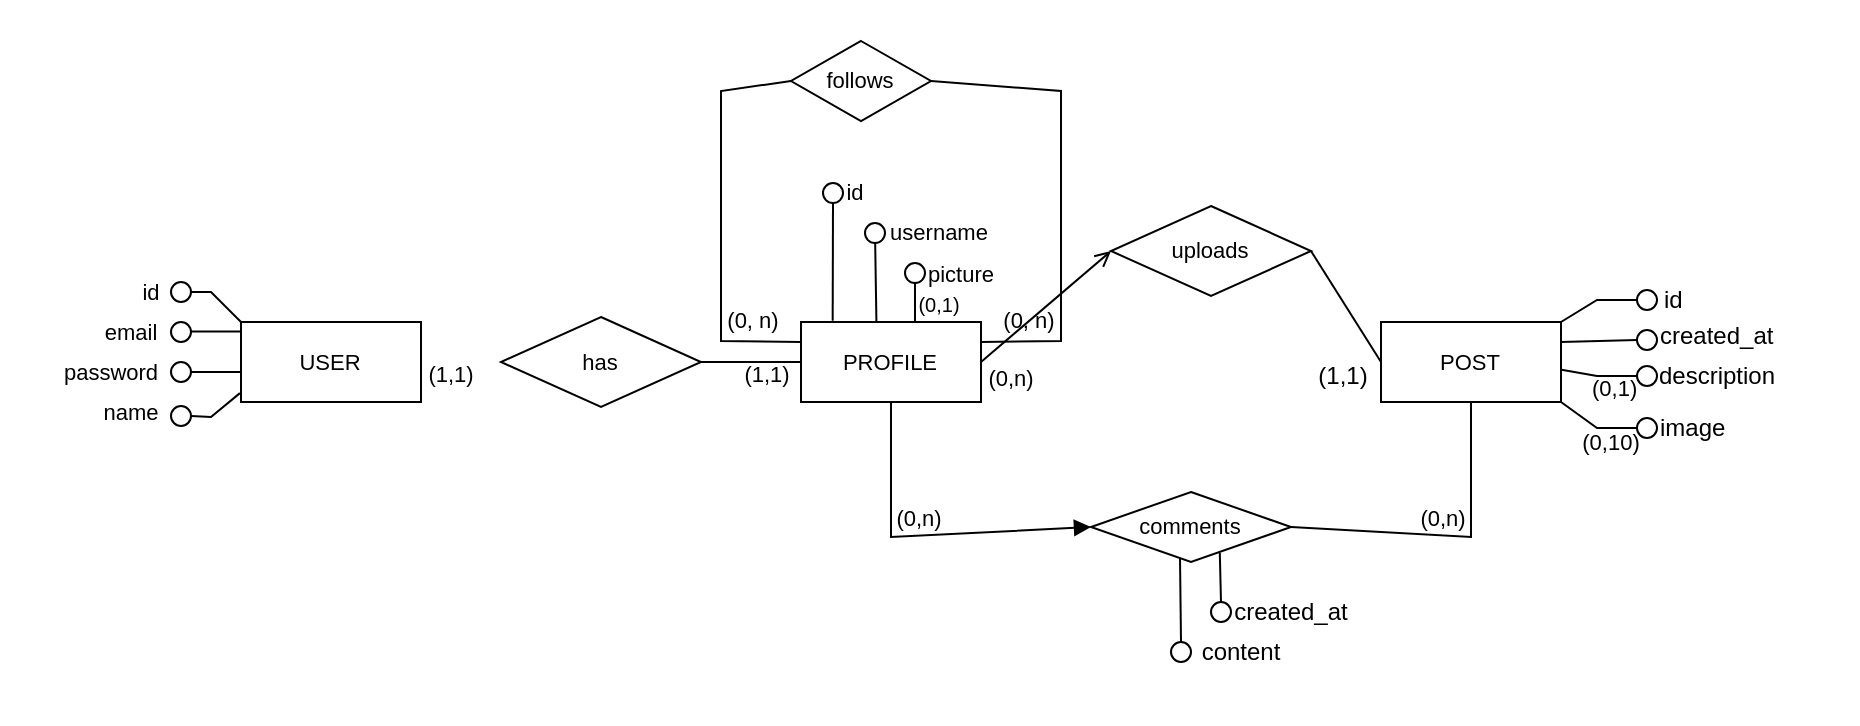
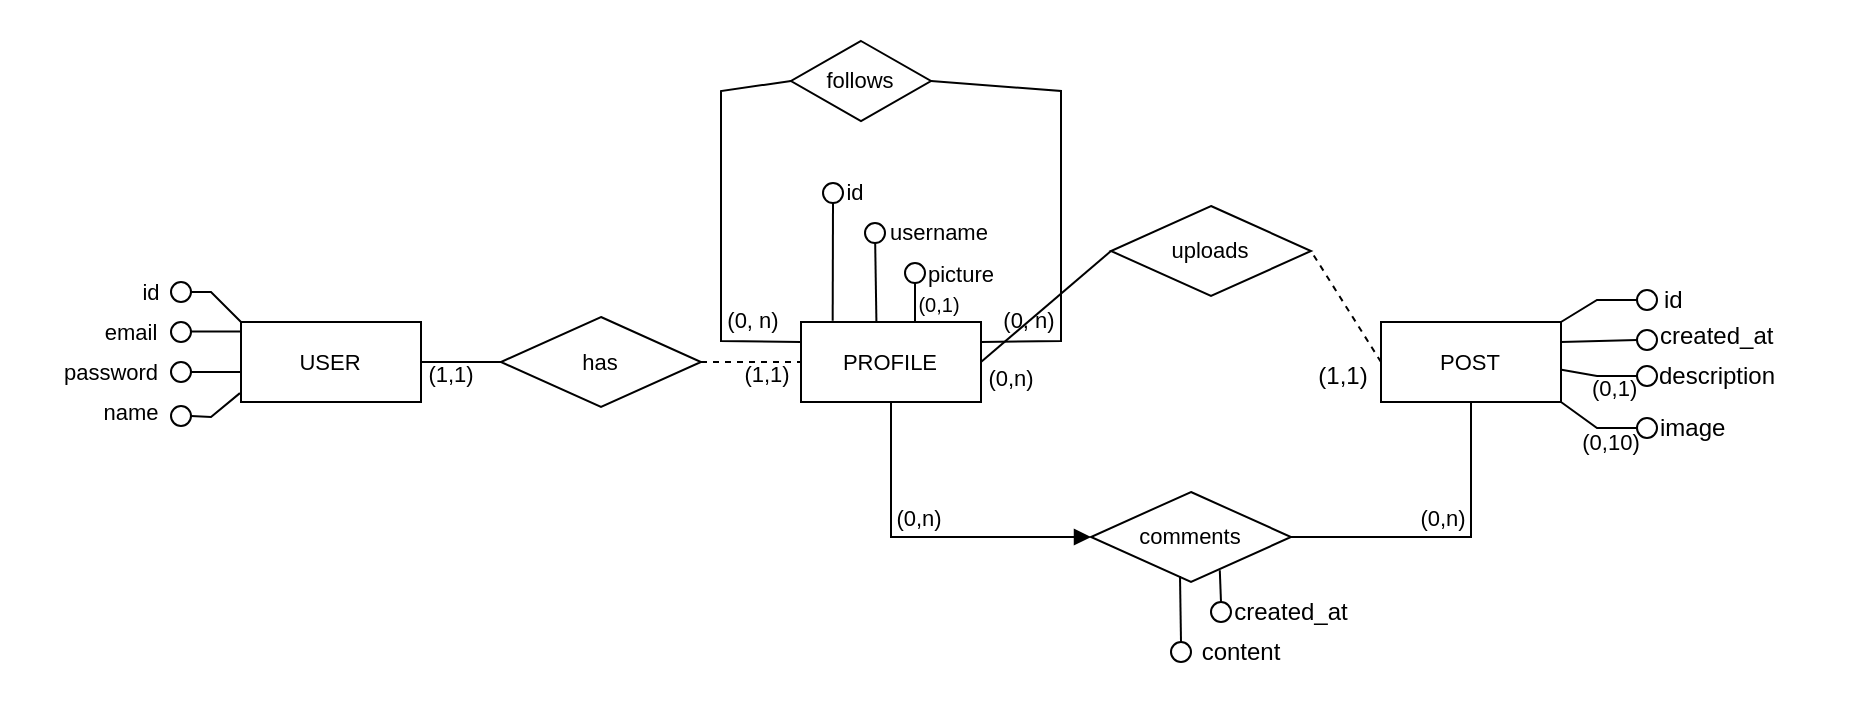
edge "PROFILE" -> "uploads": arrowhead open -> none
edge "uploads" -- "POST": style solid -> dashed
edge "USER" -- "has": added
edge "has" -- "PROFILE": style solid -> dashed
node "comments": size 200x70 -> 200x90
